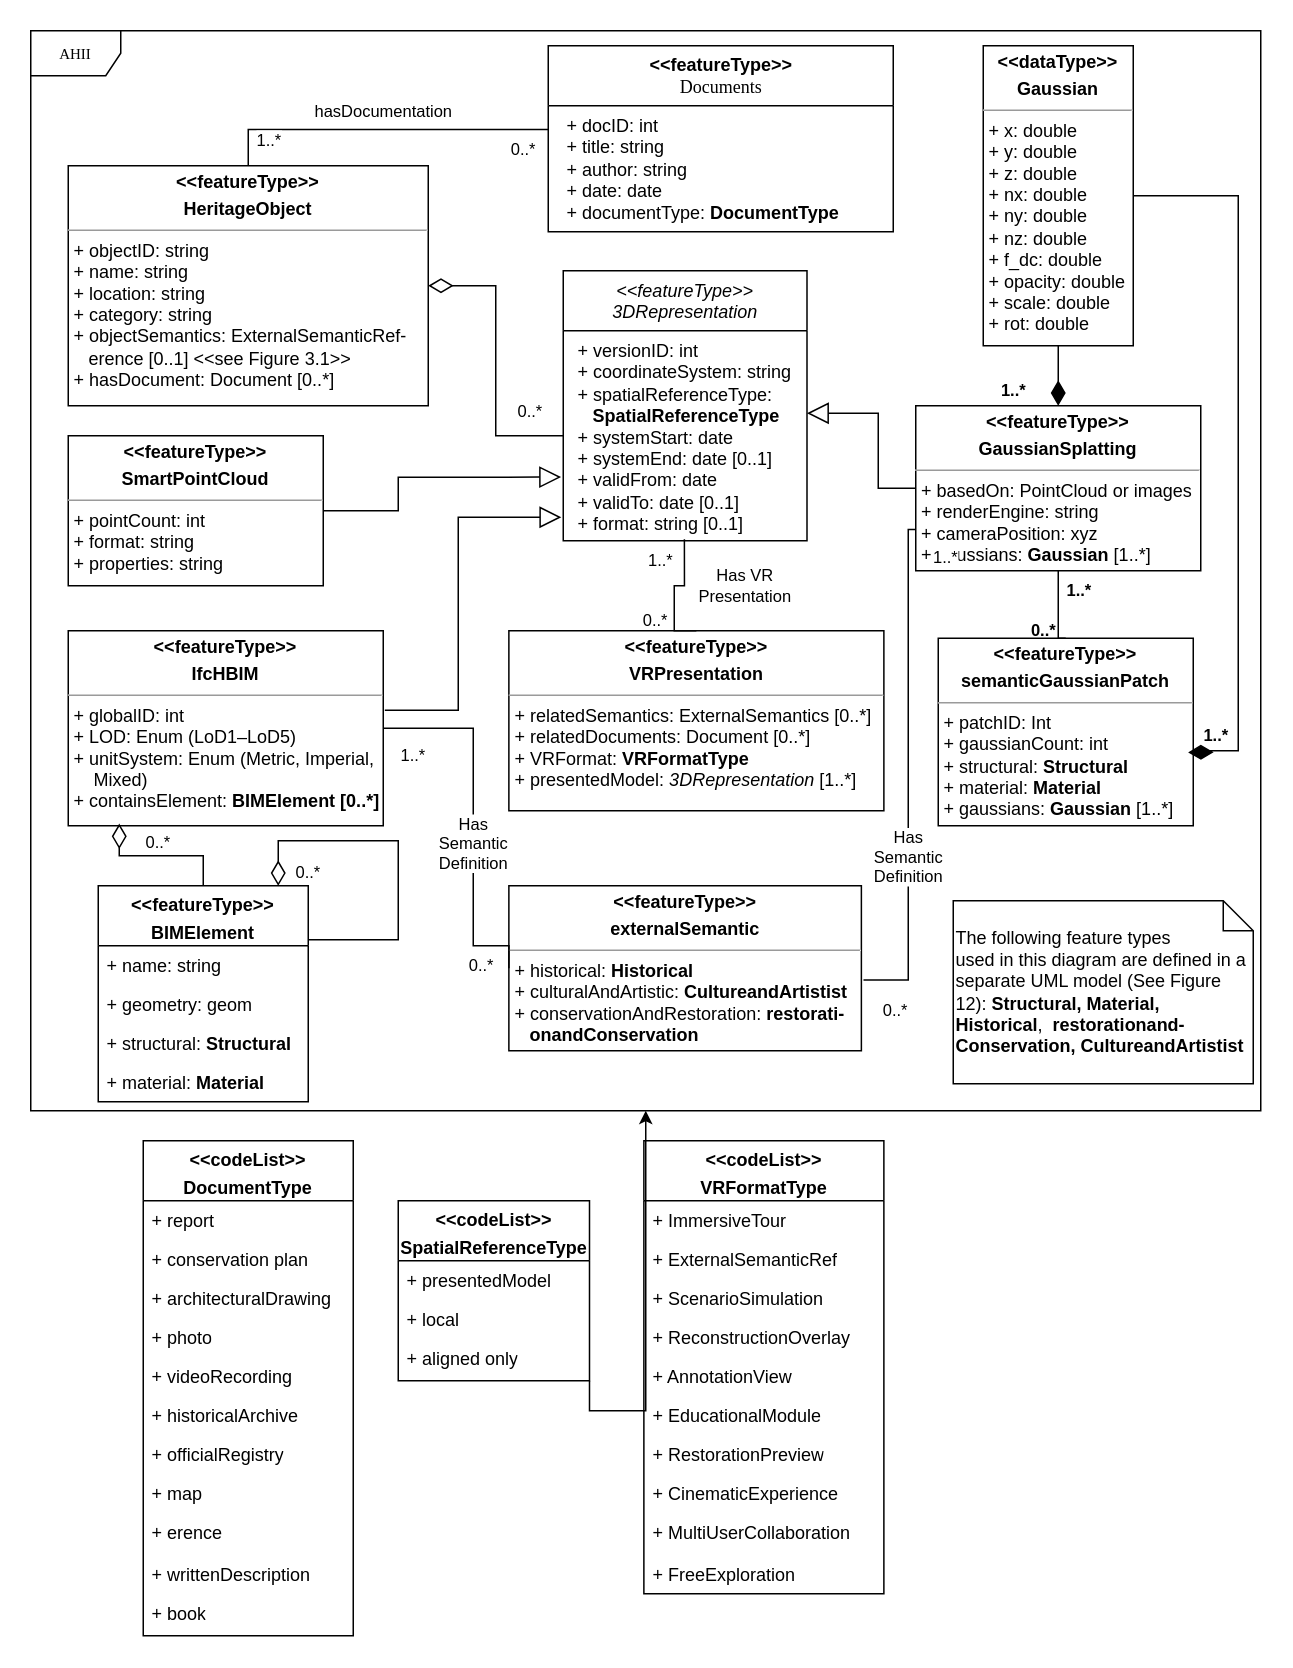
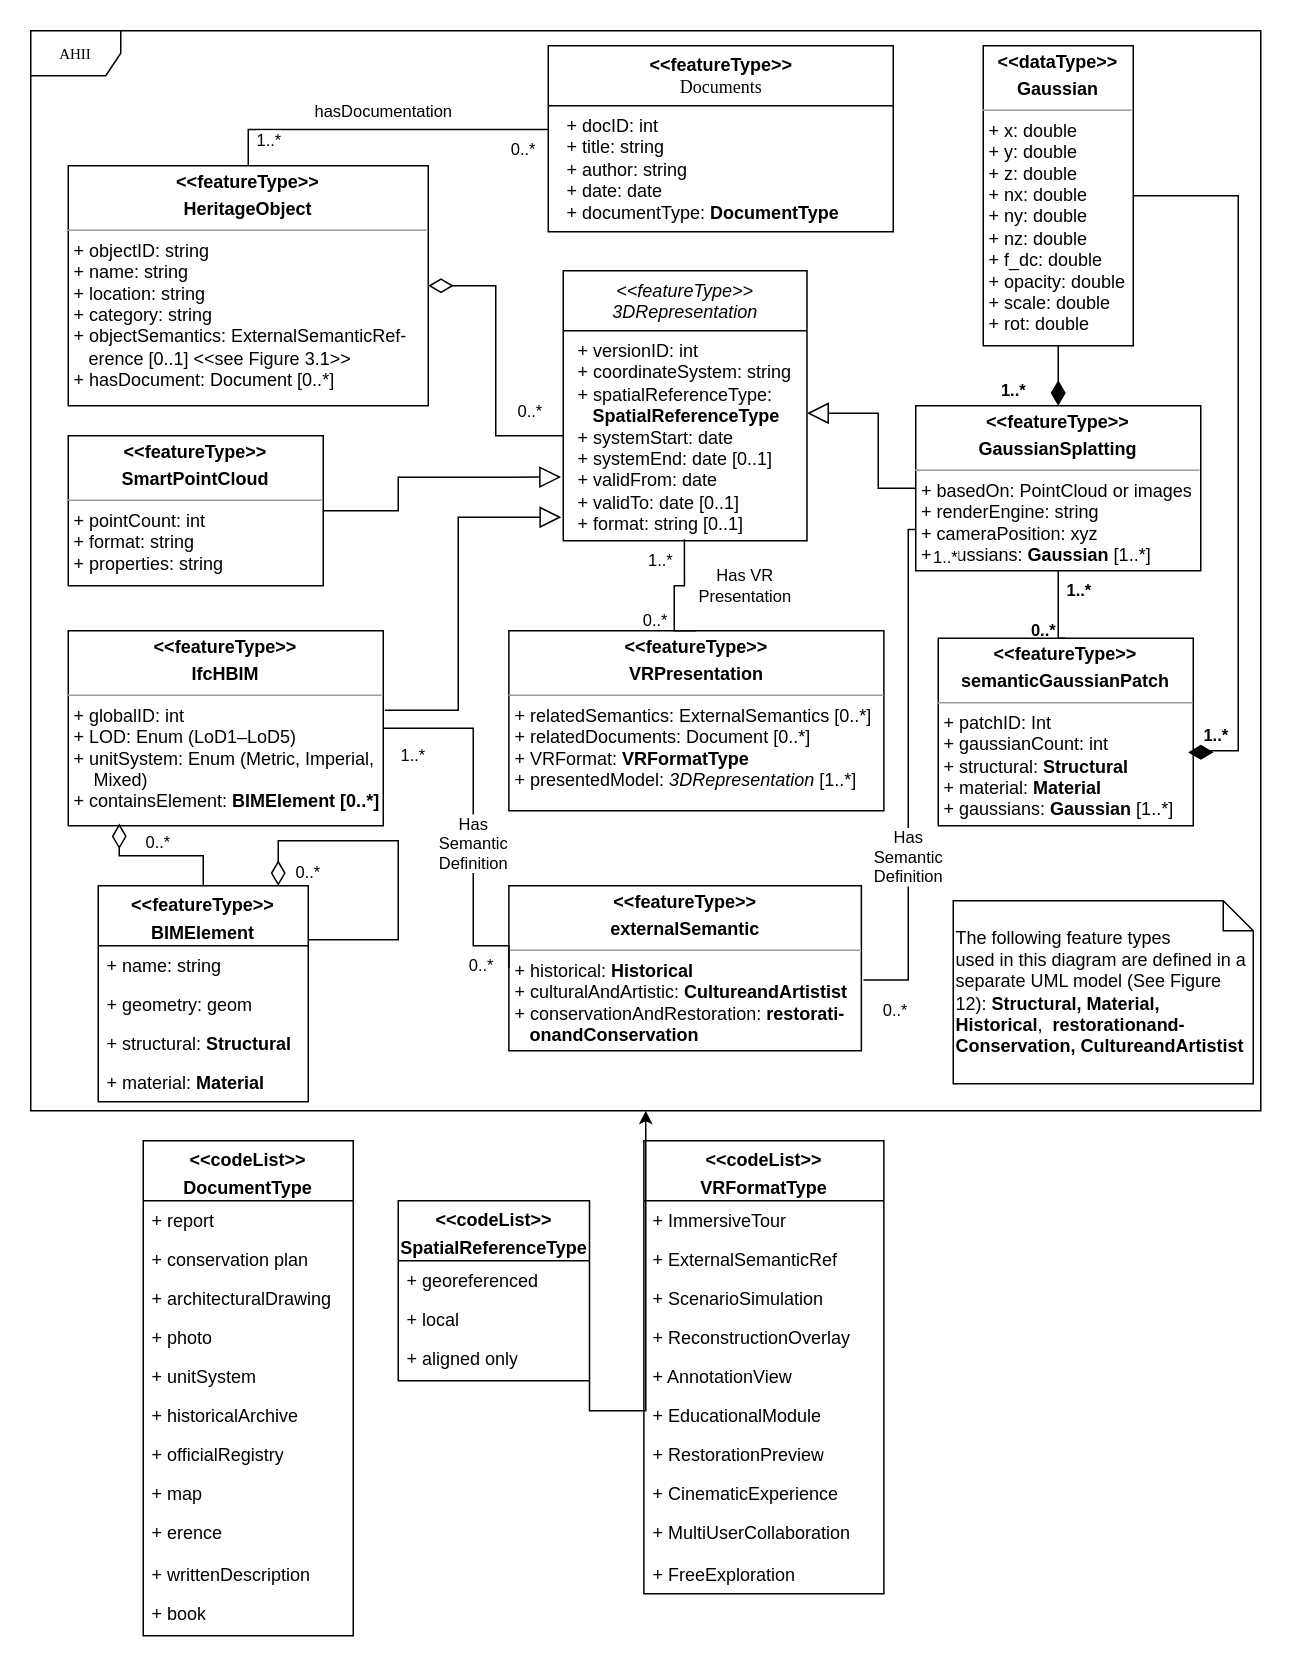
node "+ presentedModel": label "+ presentedModel" -> "+ georeferenced"
node "+ videoRecording": label "+ videoRecording" -> "+ unitSystem"
